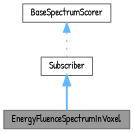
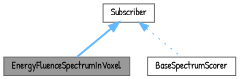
edge "Subscriber" -> "BaseSpectrumScorer": reversed
